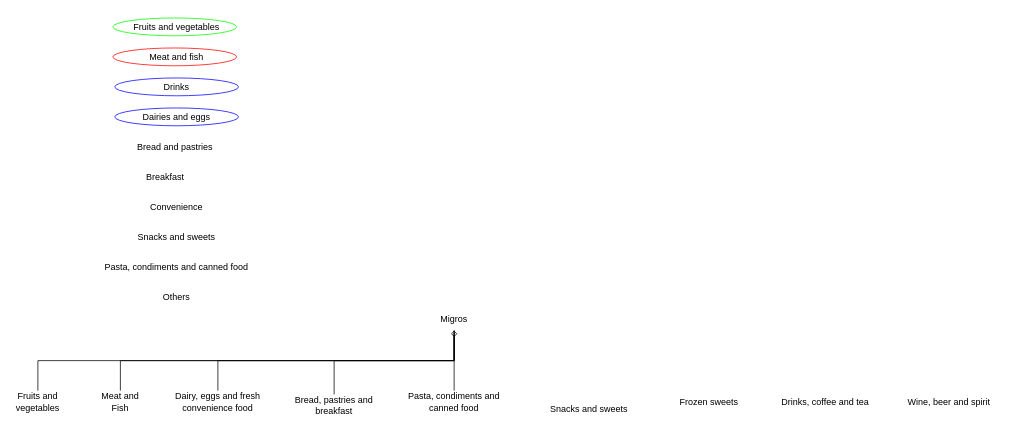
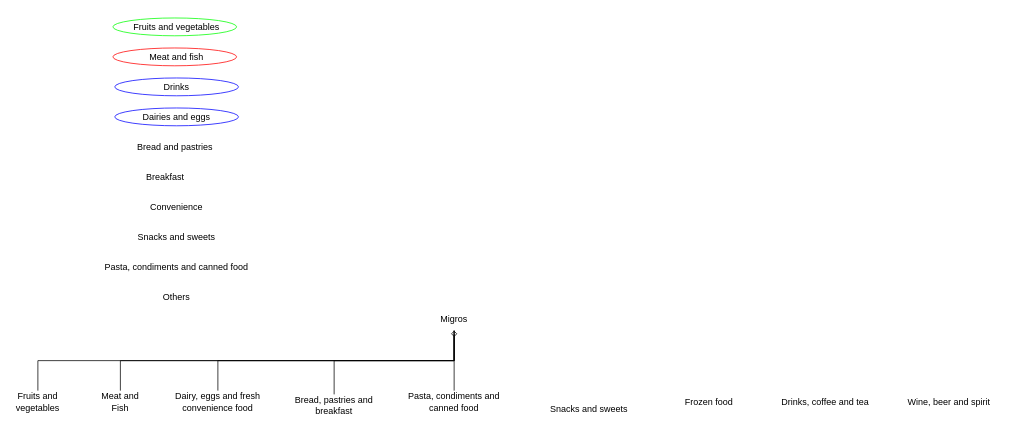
node "Frozen sweets": label "Frozen sweets" -> "Frozen food"
